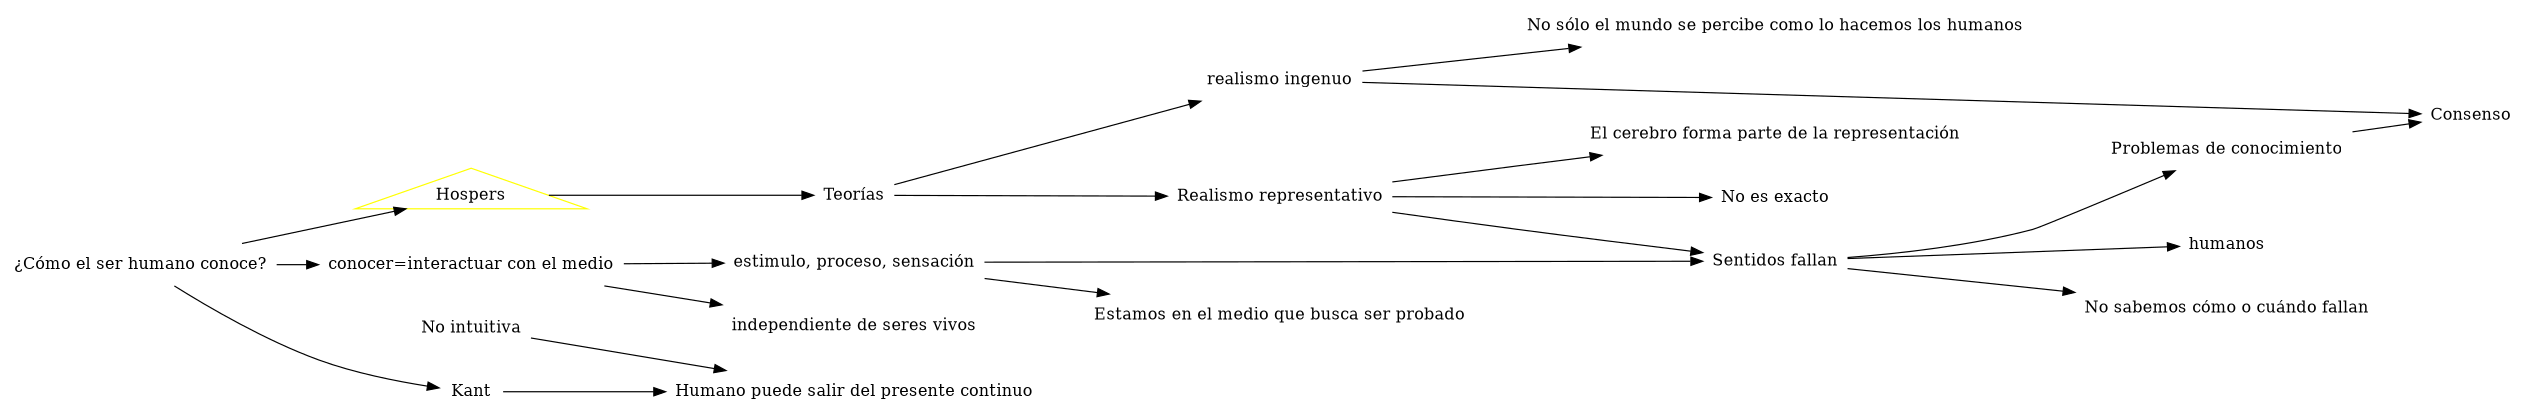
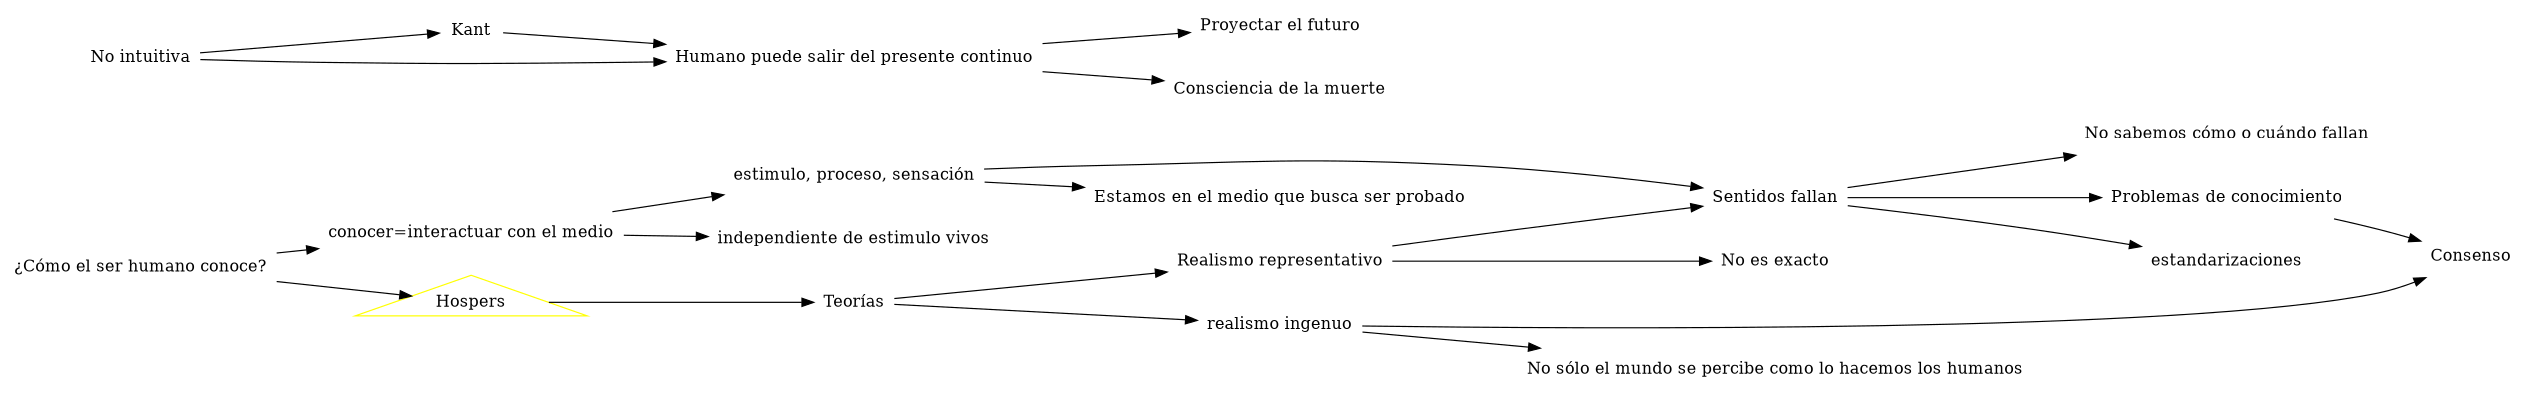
node "Proyectar el futuro": added
node "Consciencia de la muerte": added
node "El cerebro forma parte de la representación": removed
node "humanos": label "humanos" -> "estandarizaciones"
node "independiente de seres vivos": label "independiente de seres vivos" -> "independiente de estimulo vivos"
edge "¿Cómo el ser humano conoce?" -> "Kant": now "No intuitiva" -> "Kant"
